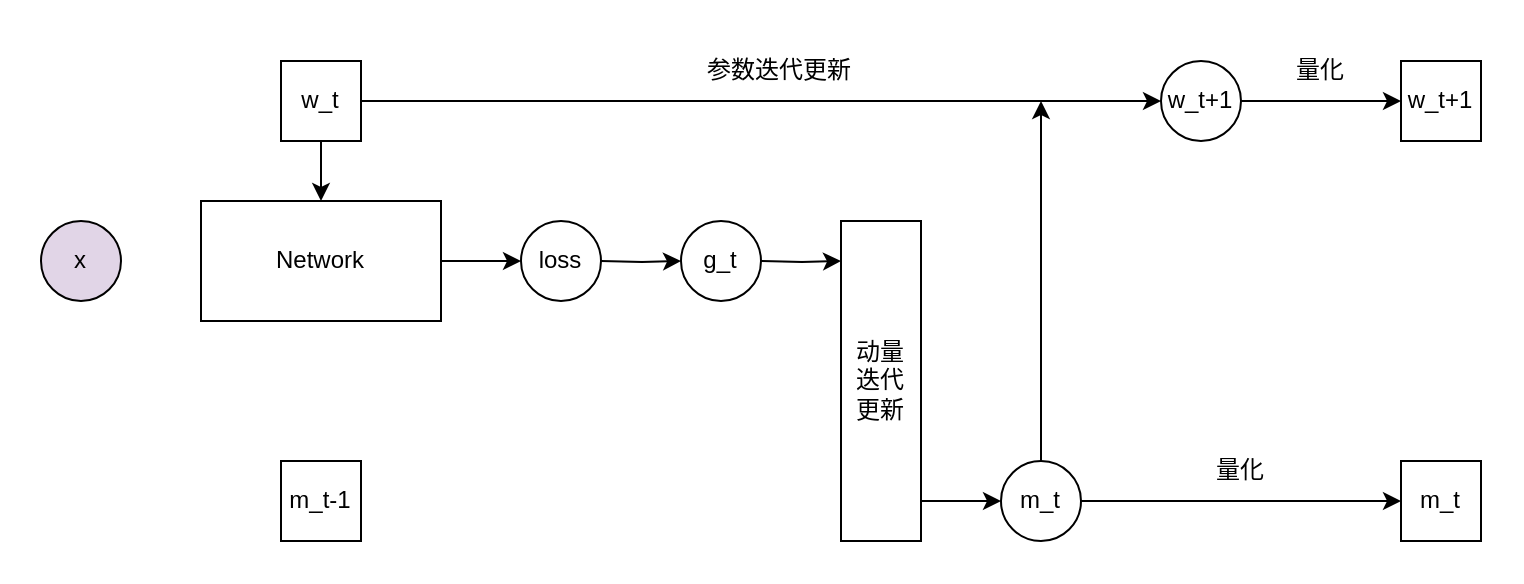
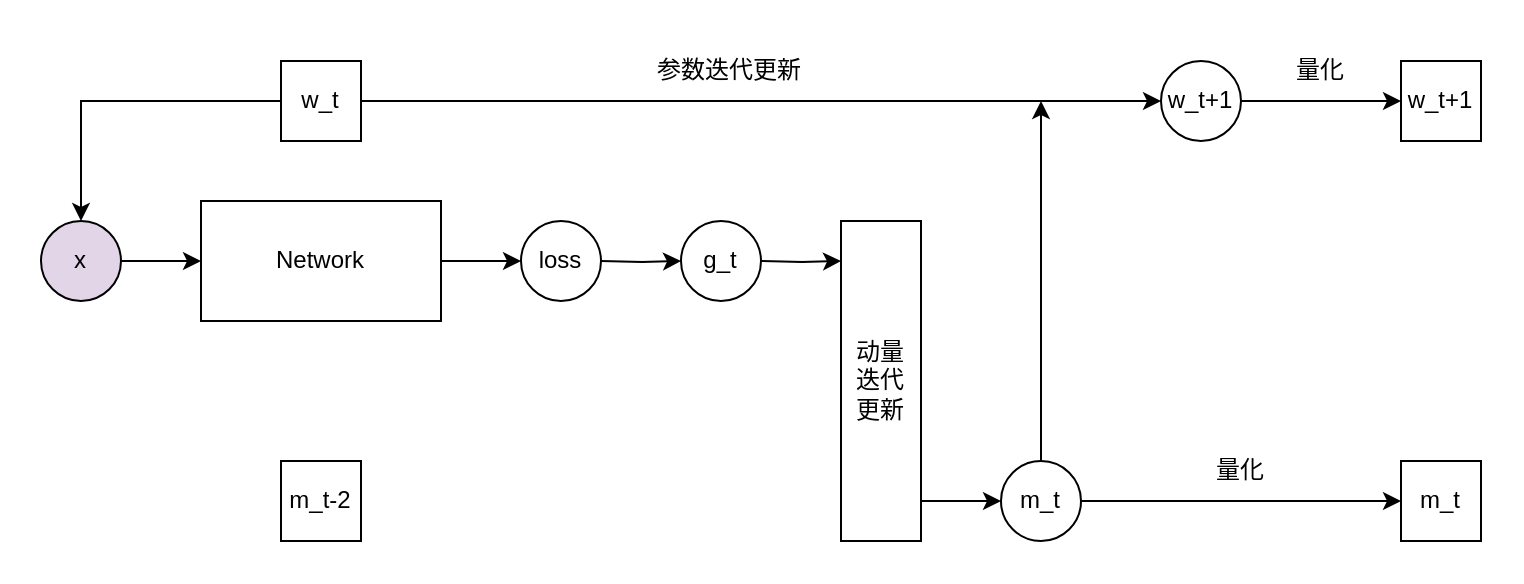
node "参数迭代更新": moved (780, 71) -> (730, 71)
edge "w_t" -> "Network": now "w_t" -> "x"
edge "x" -> "Network": added
node "m_t-1": label "m_t-1" -> "m_t-2"
